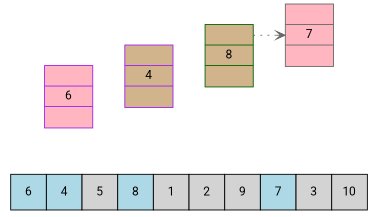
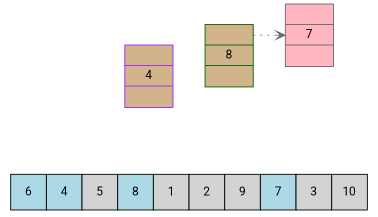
node "6": removed
